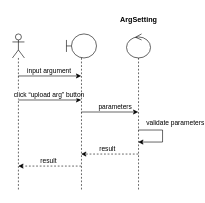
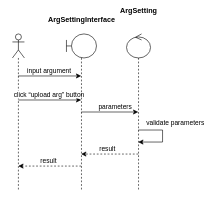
node "ArgSettingInterface": added
node "ArgSetting": moved (138, 20) -> (138, 11)
